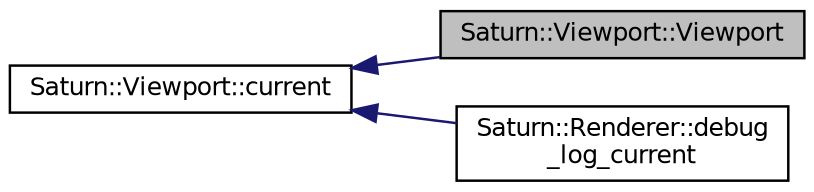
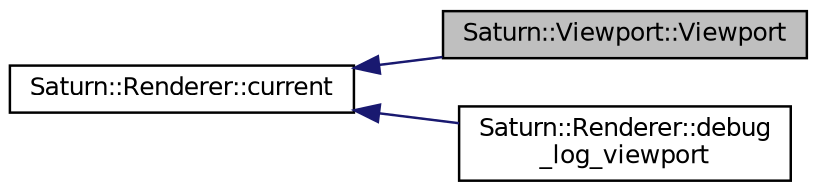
node "Saturn::Viewport::current": label "Saturn::Viewport::current" -> "Saturn::Renderer::current"
node "Saturn::Renderer::debug _log_current": label "Saturn::Renderer::debug _log_current" -> "Saturn::Renderer::debug _log_viewport"
